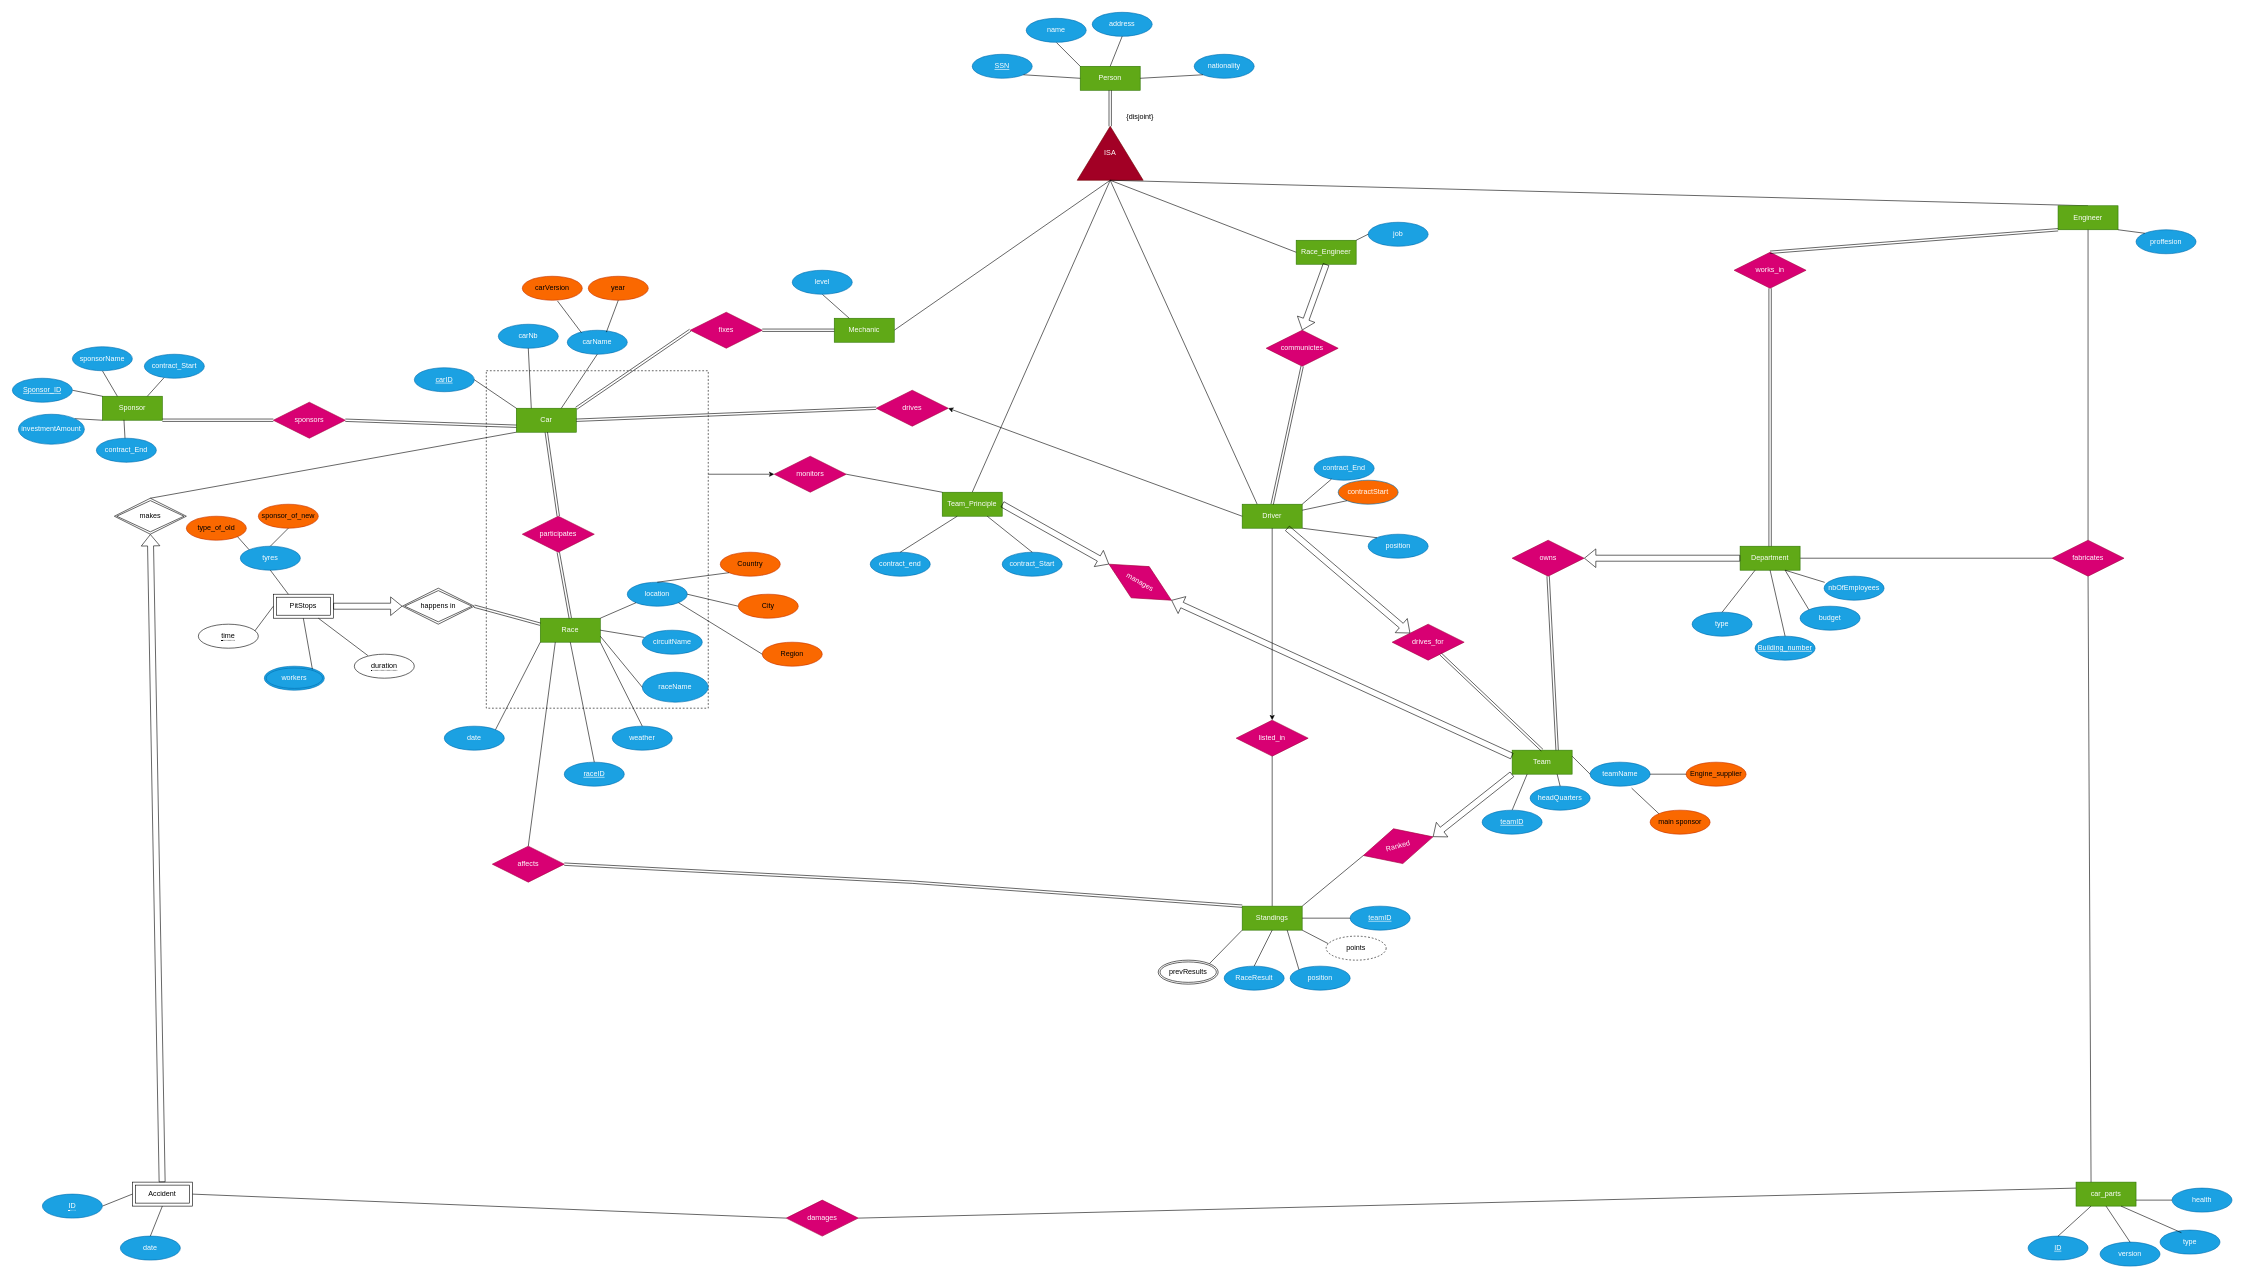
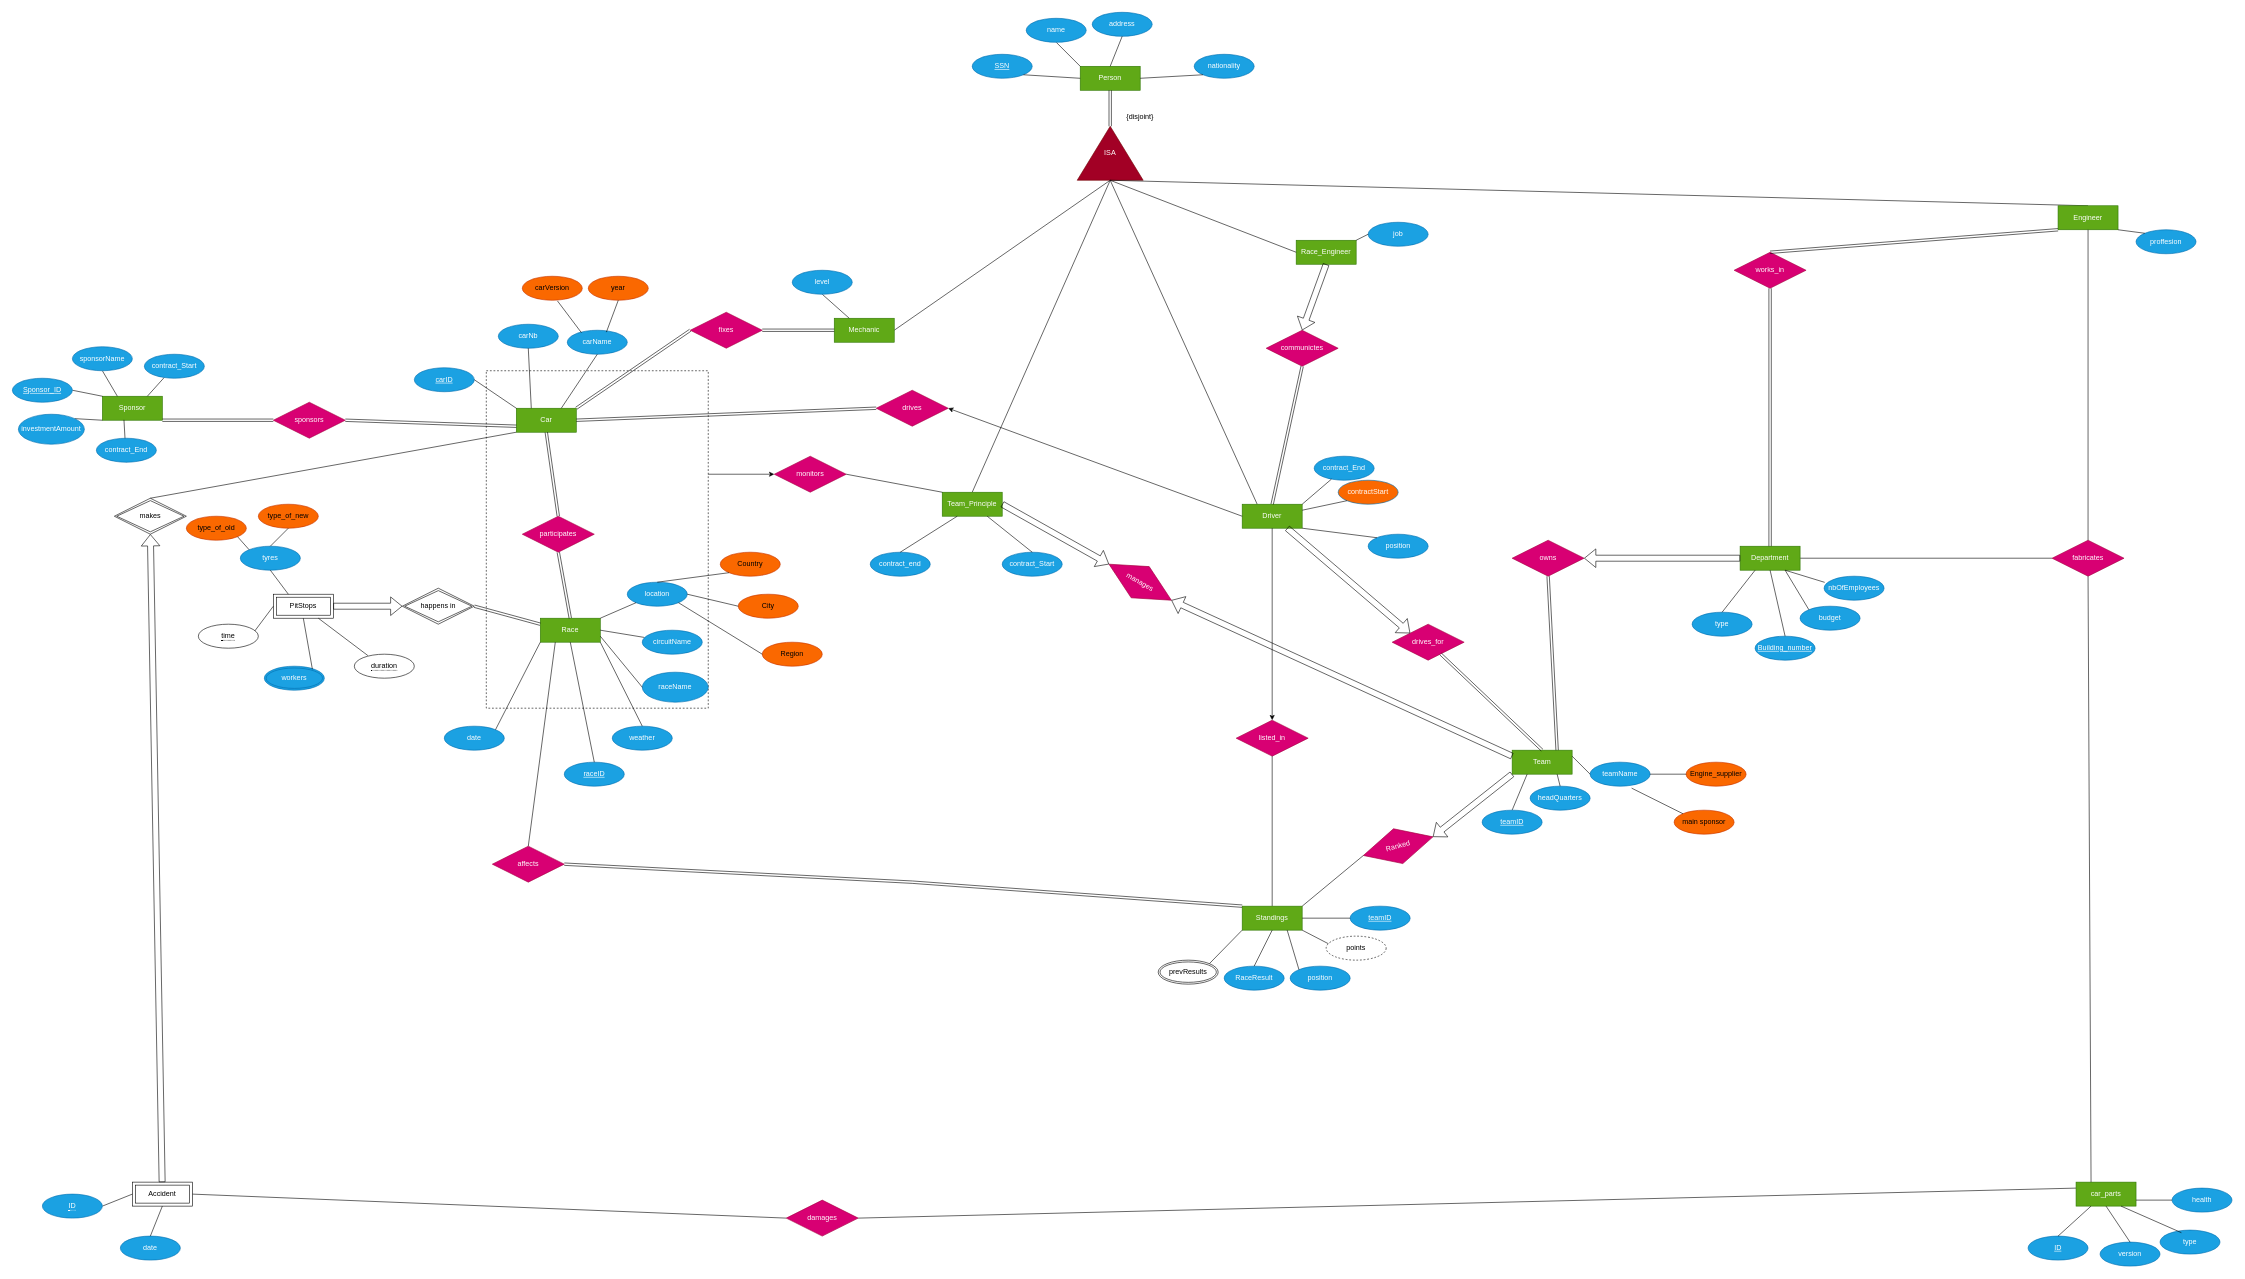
node "sponsor_of_new": label "sponsor_of_new" -> "type_of_new"
node "main sponsor": moved (1680, 822) -> (1704, 822)
